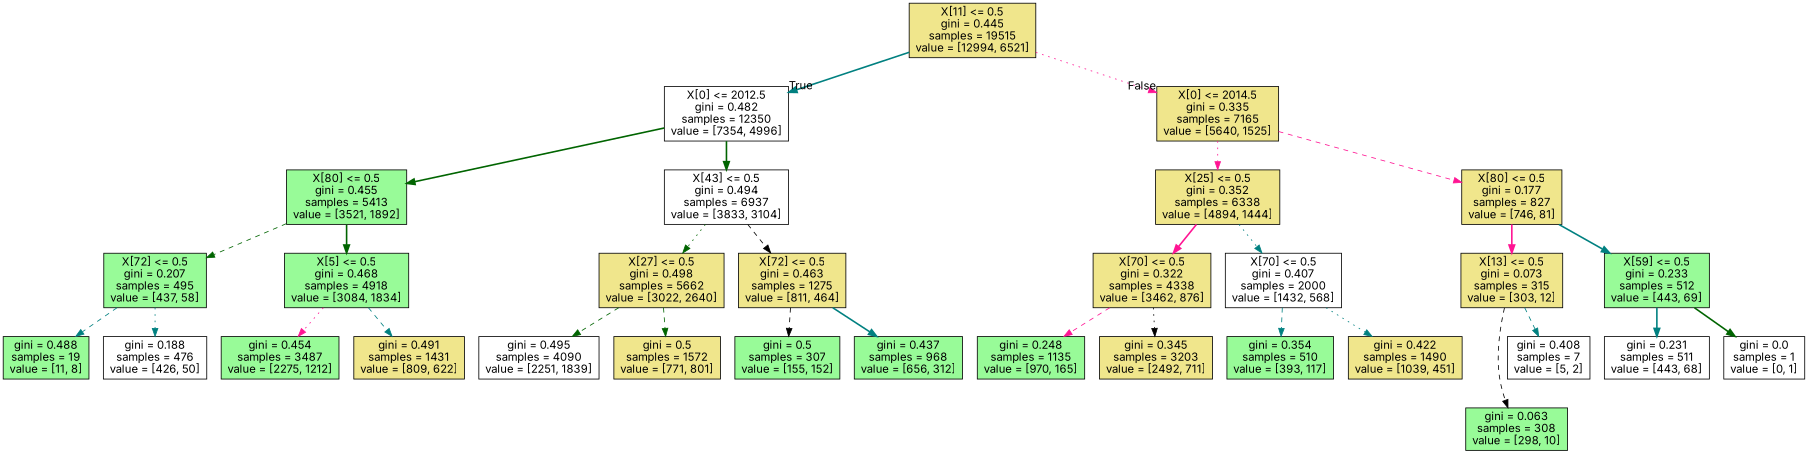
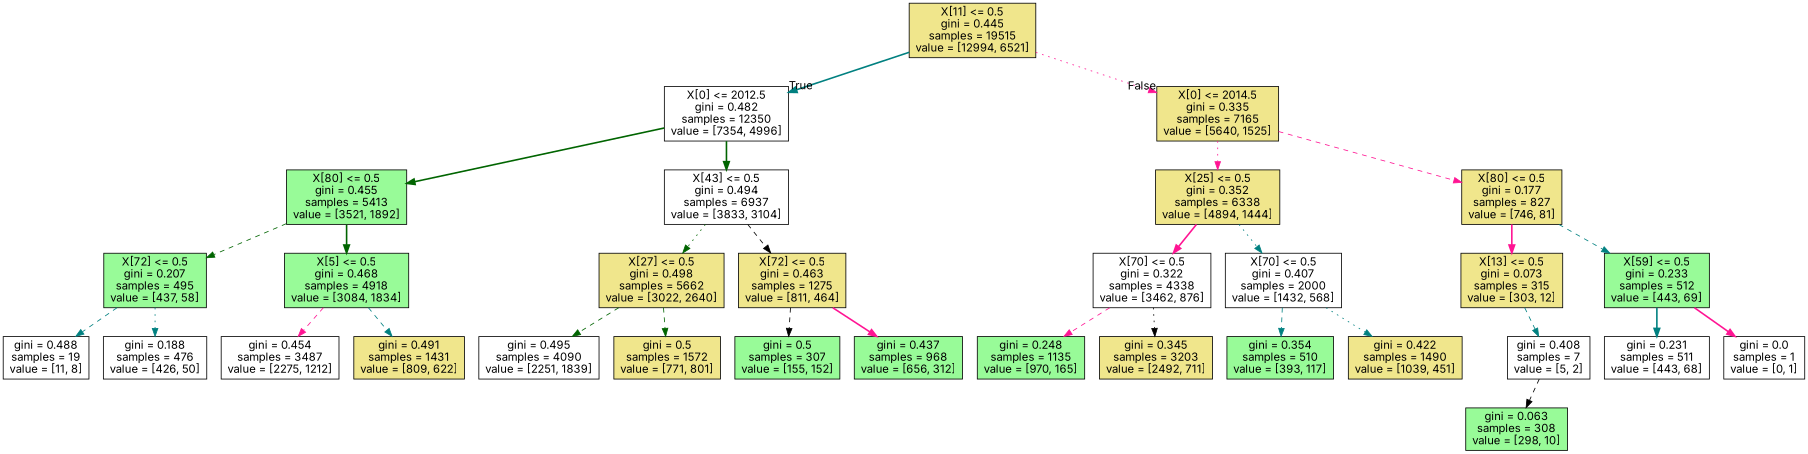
edge "X[80] <= 0.5 gini = 0.177 samples = 827 value = [746, 81]" -> "X[59] <= 0.5 gini = 0.233 samples = 512 value = [443, 69]": style bold -> dashed
node "X[70] <= 0.5 gini = 0.322 samples = 4338 value = [3462, 876]": fillcolor khaki -> white
edge "X[5] <= 0.5 gini = 0.468 samples = 4918 value = [3084, 1834]" -> "gini = 0.454 samples = 3487 value = [2275, 1212]": style dotted -> dashed
edge "X[72] <= 0.5 gini = 0.463 samples = 1275 value = [811, 464]" -> "gini = 0.437 samples = 968 value = [656, 312]": color teal -> deeppink
edge "X[59] <= 0.5 gini = 0.233 samples = 512 value = [443, 69]" -> "gini = 0.0 samples = 1 value = [0, 1]": color darkgreen -> deeppink
edge "X[13] <= 0.5 gini = 0.073 samples = 315 value = [303, 12]" -> "gini = 0.063 samples = 308 value = [298, 10]": now "gini = 0.408 samples = 7 value = [5, 2]" -> "gini = 0.063 samples = 308 value = [298, 10]"
node "gini = 0.488 samples = 19 value = [11, 8]": fillcolor palegreen -> white
node "gini = 0.454 samples = 3487 value = [2275, 1212]": fillcolor palegreen -> white
